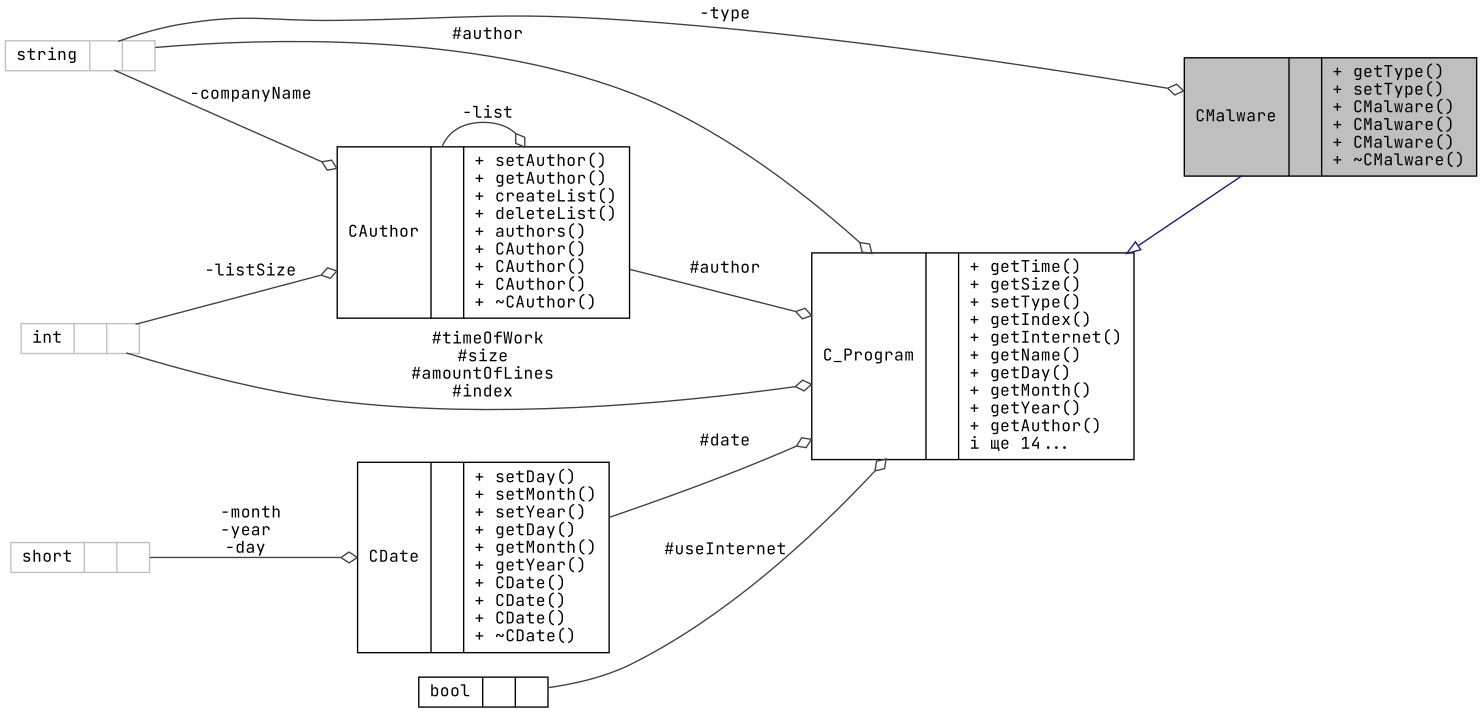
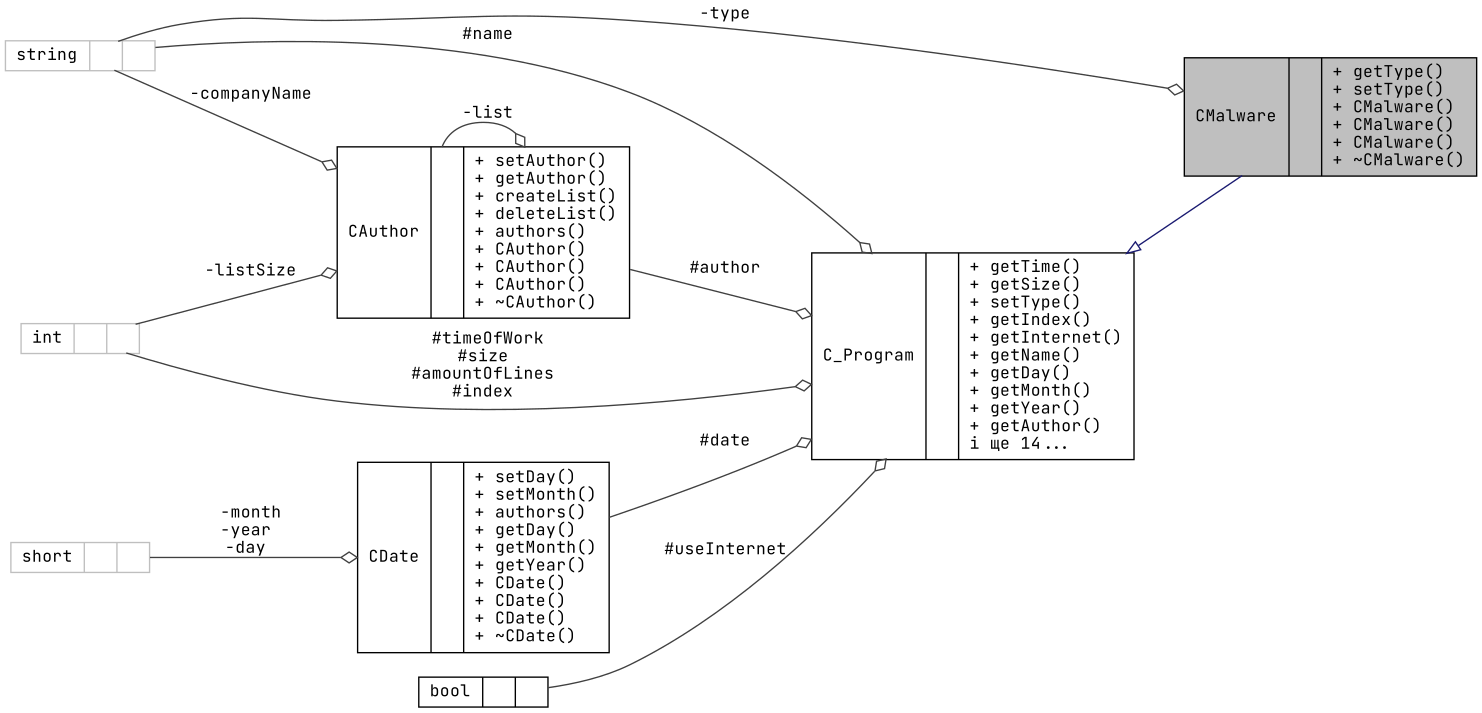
edge "string" -> "C_Program": label " #author" -> " #name"
node "CDate": text "+ setYear()" -> "+ authors()"
